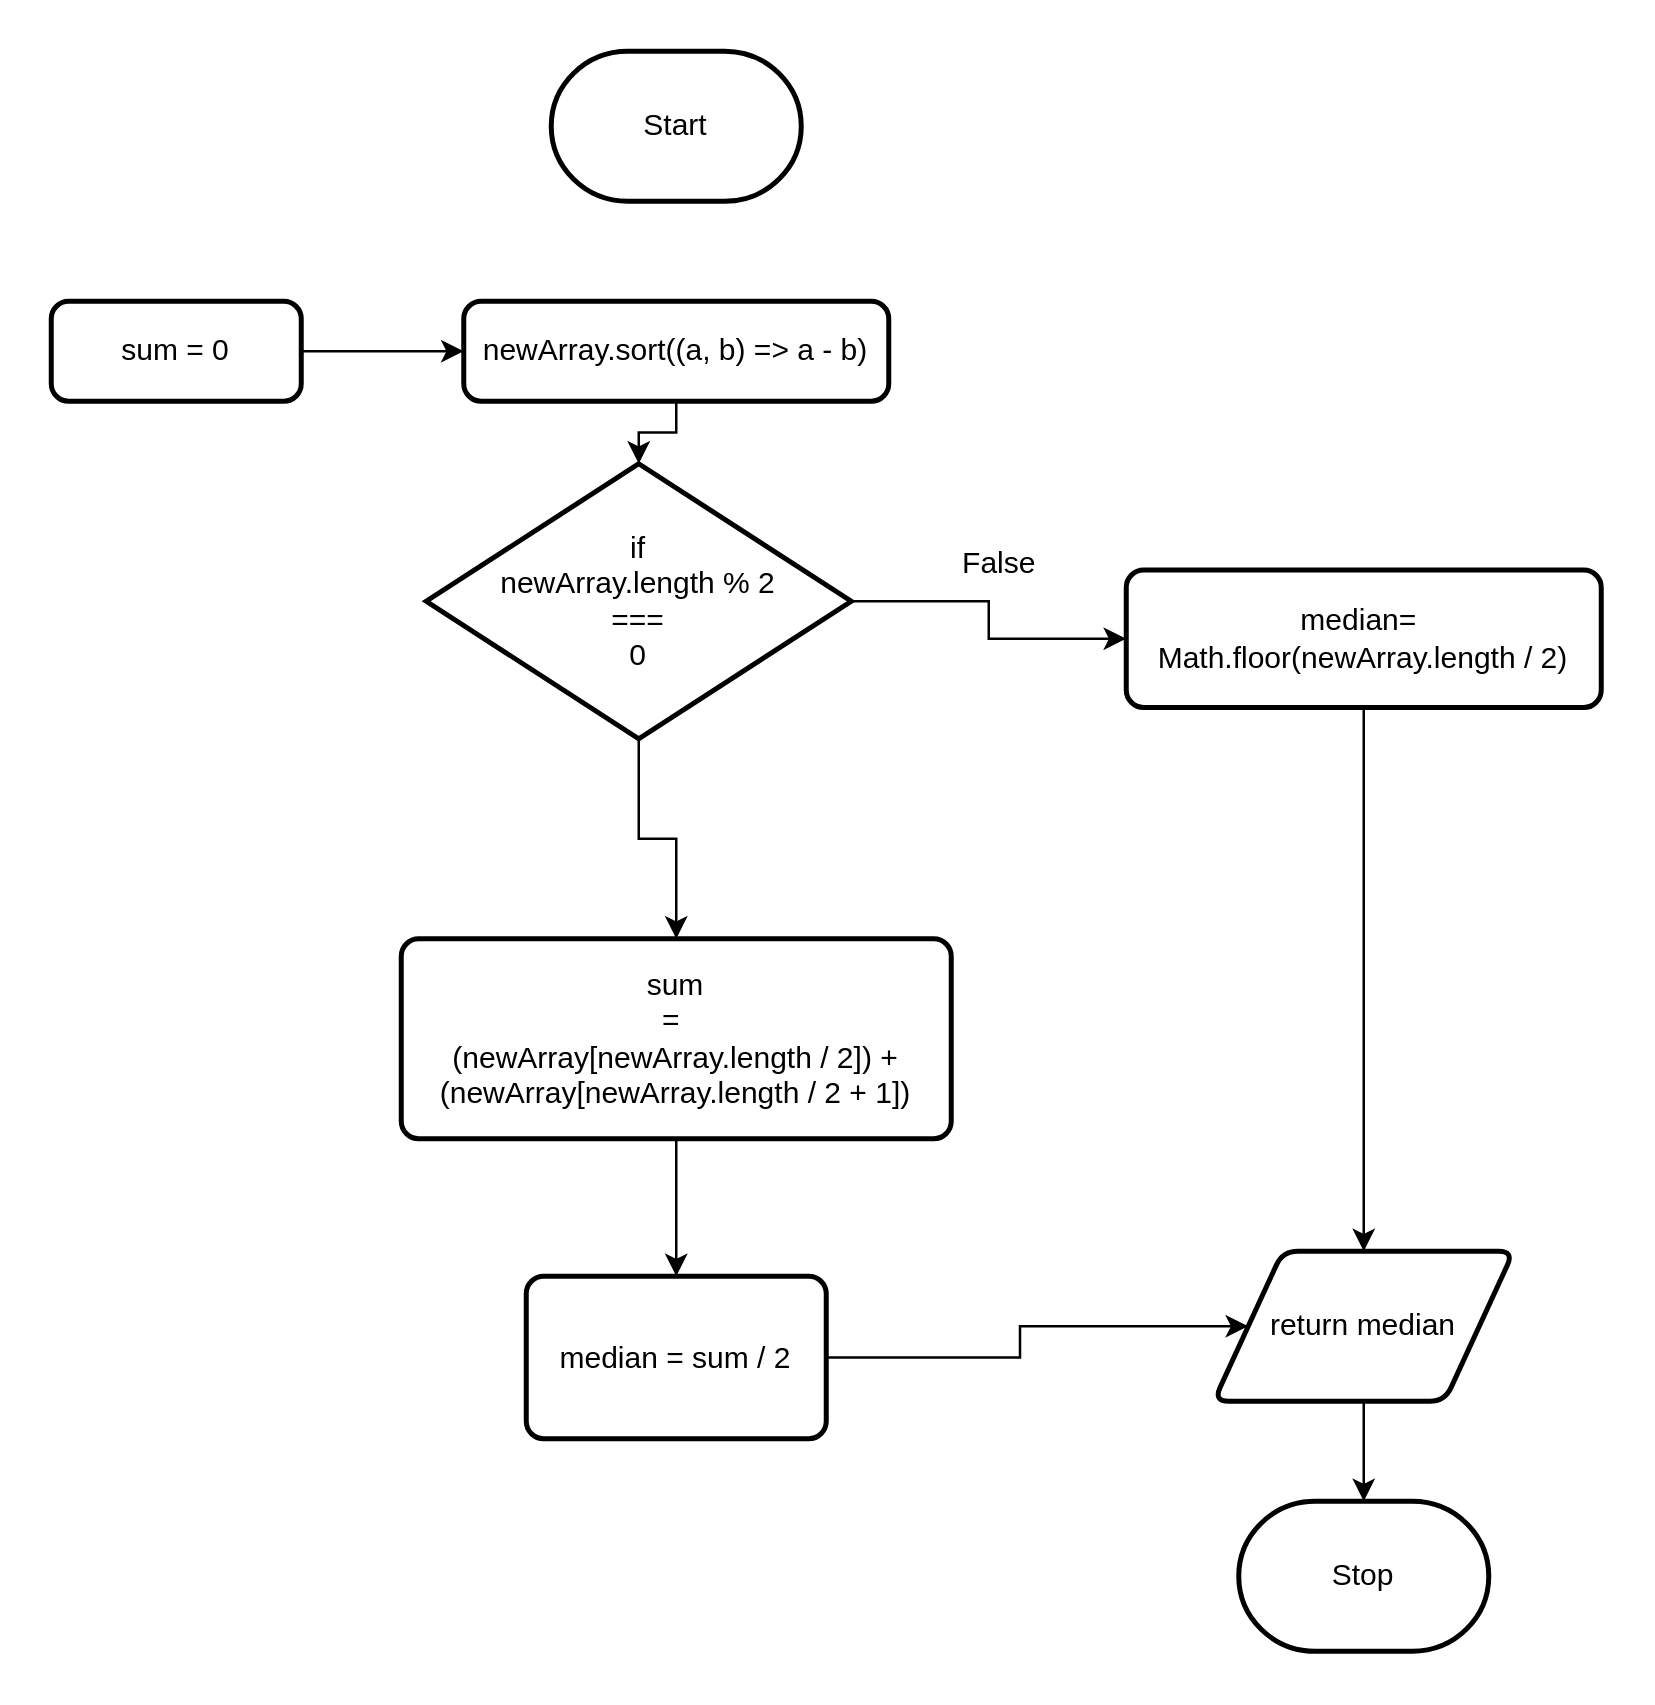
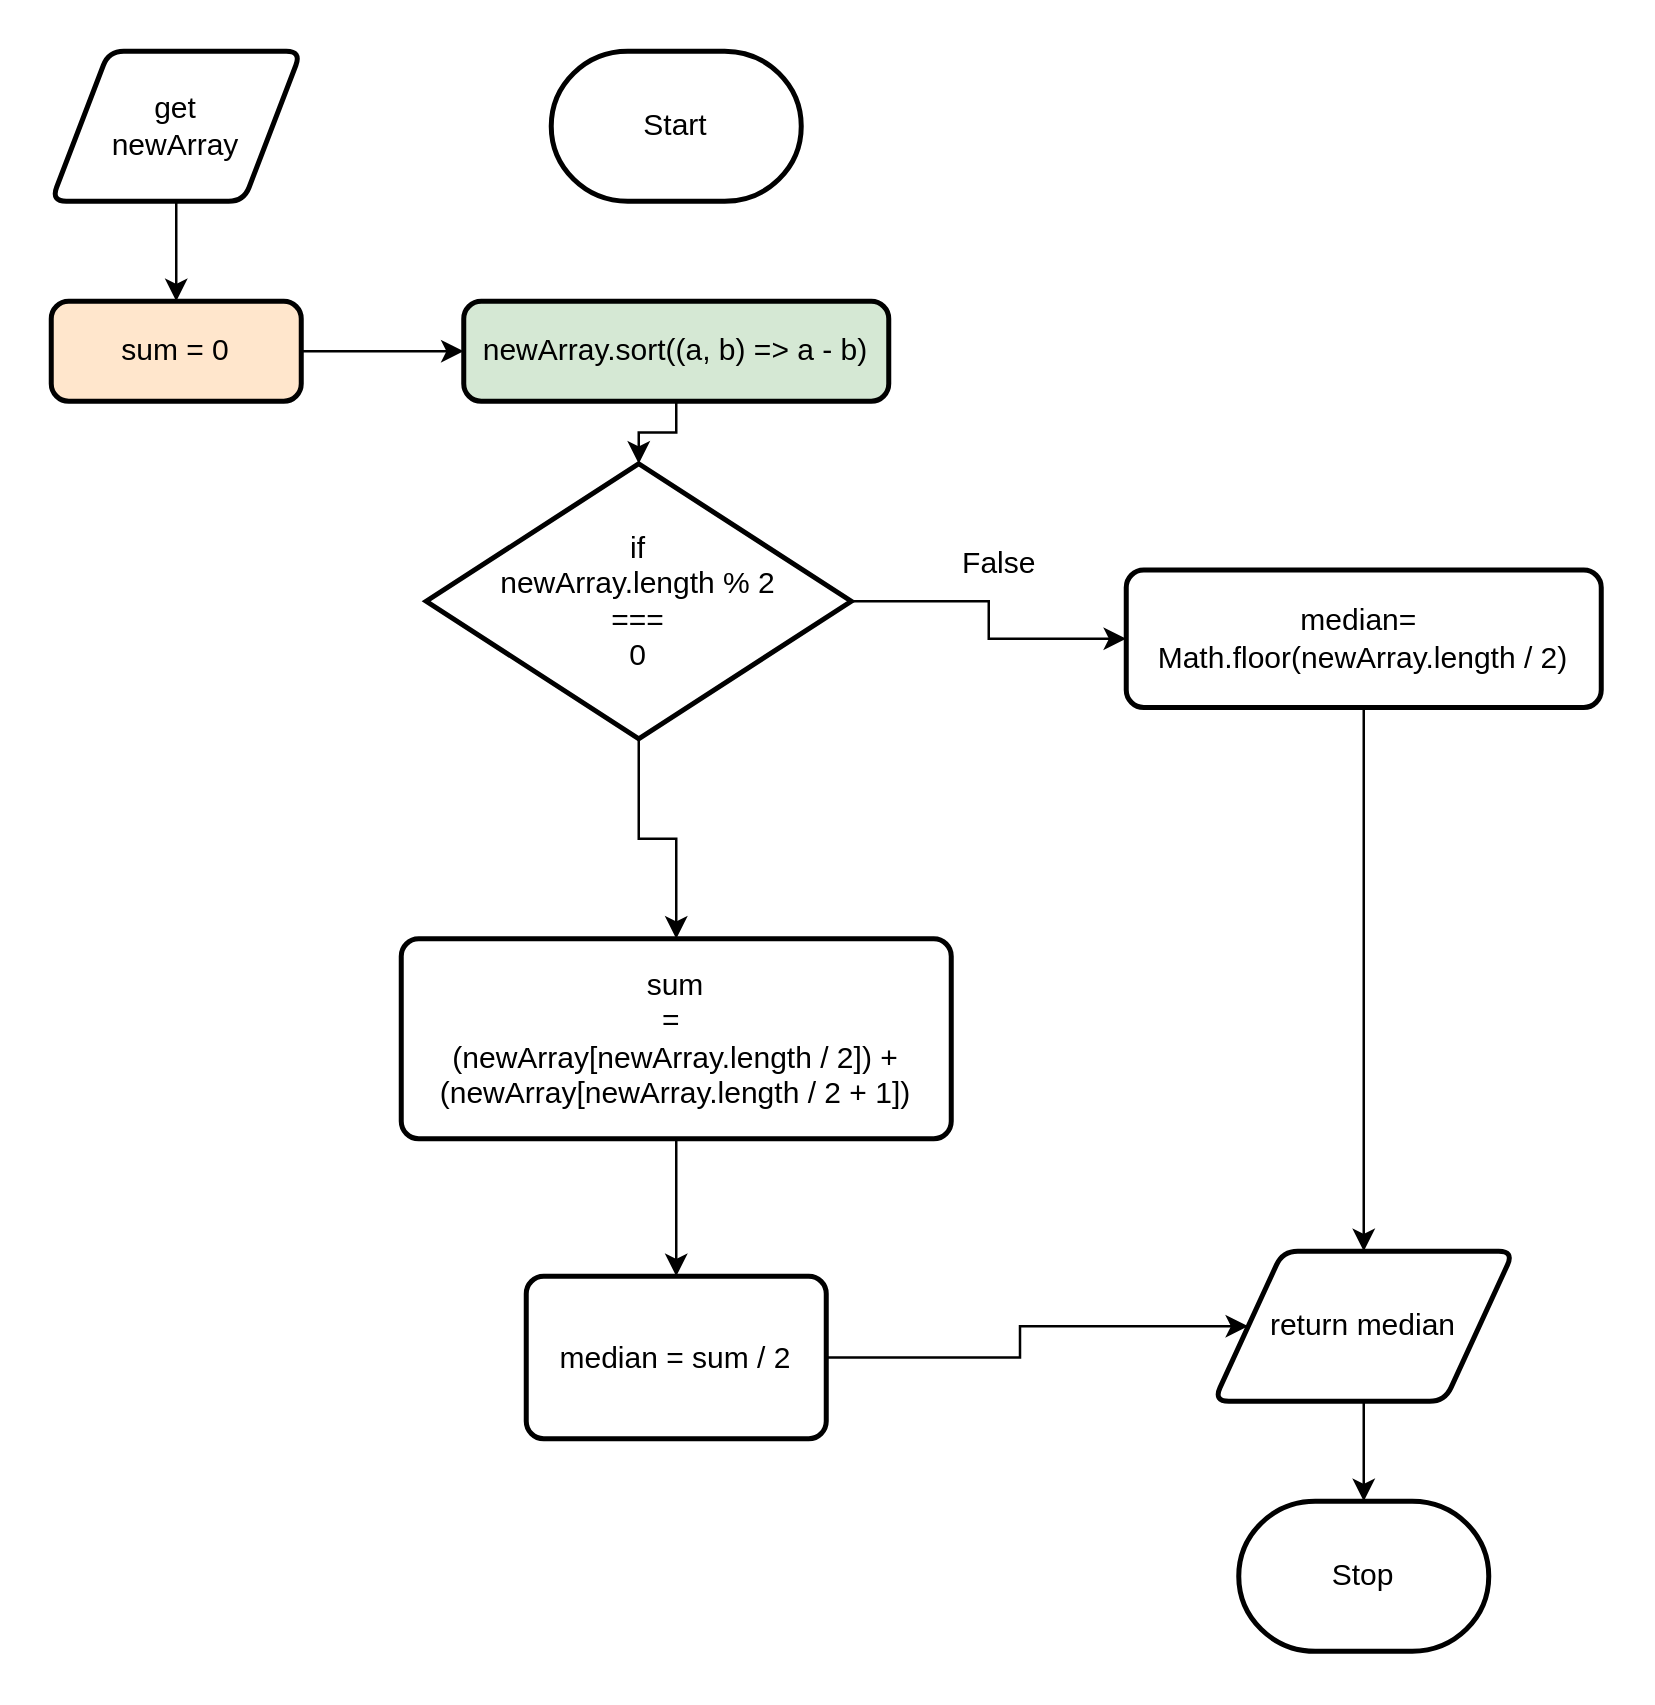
node "get newArray": added
edge "get newArray" -> "sum = 0": added
node "sum = 0": fillcolor #ffffff -> #ffe6cc
node "newArray.sort((a, b) => a - b)": fillcolor #ffffff -> #d5e8d4
